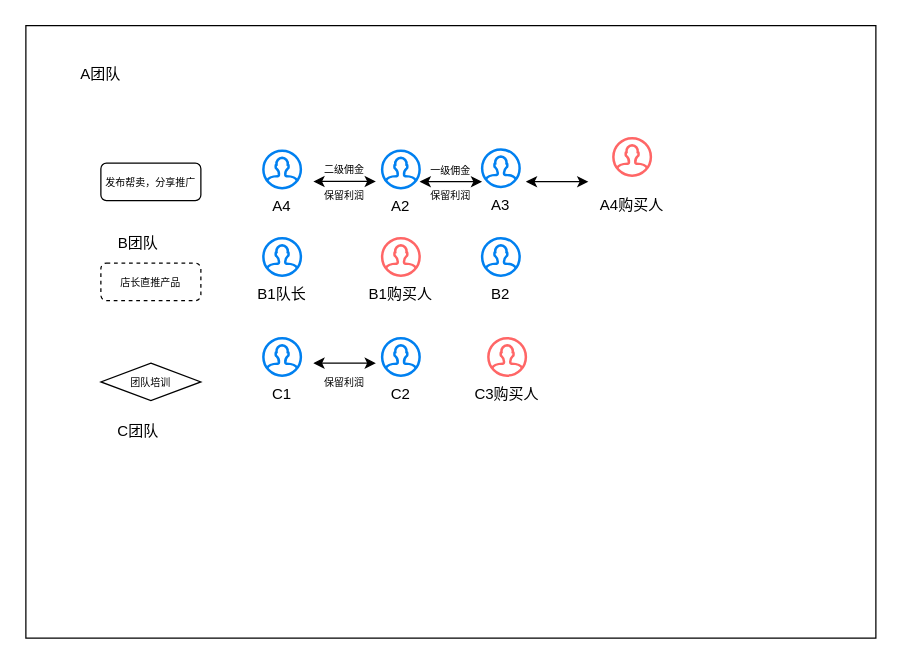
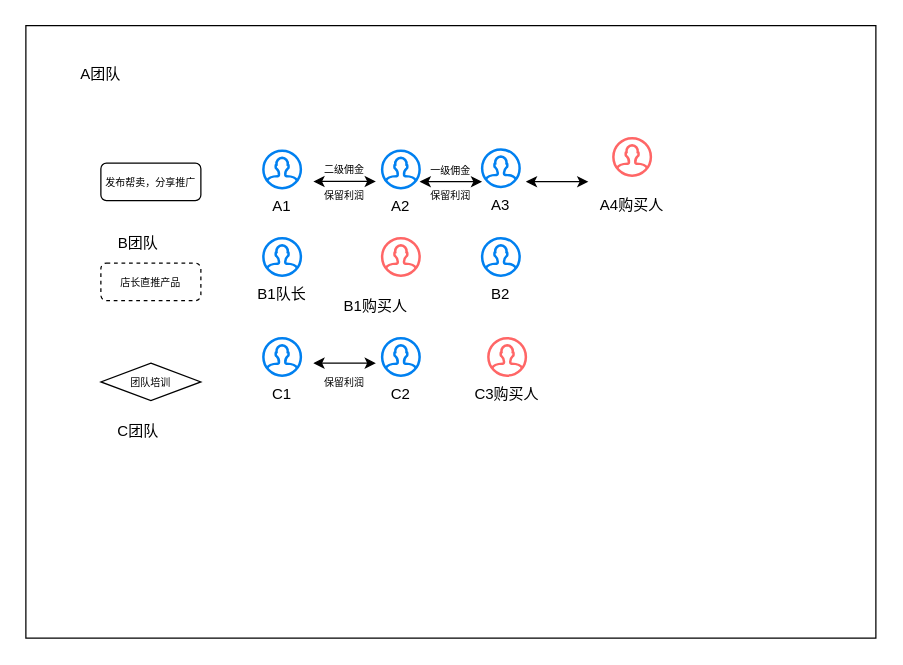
node "A4": label "A4" -> "A1"
node "B1购买人": moved (401, 294) -> (376, 307)
